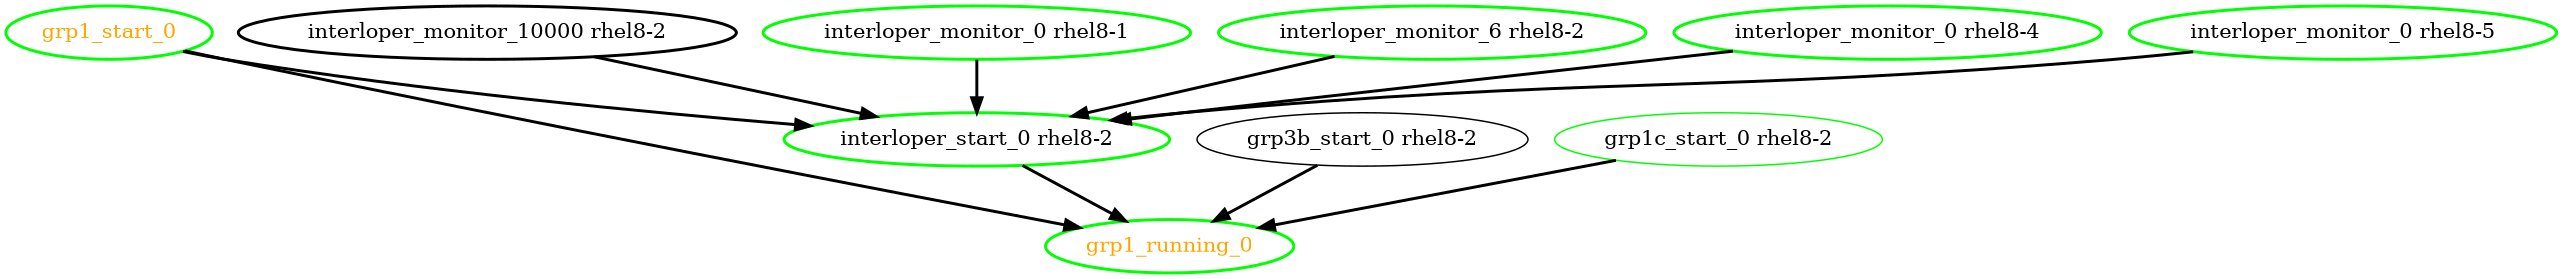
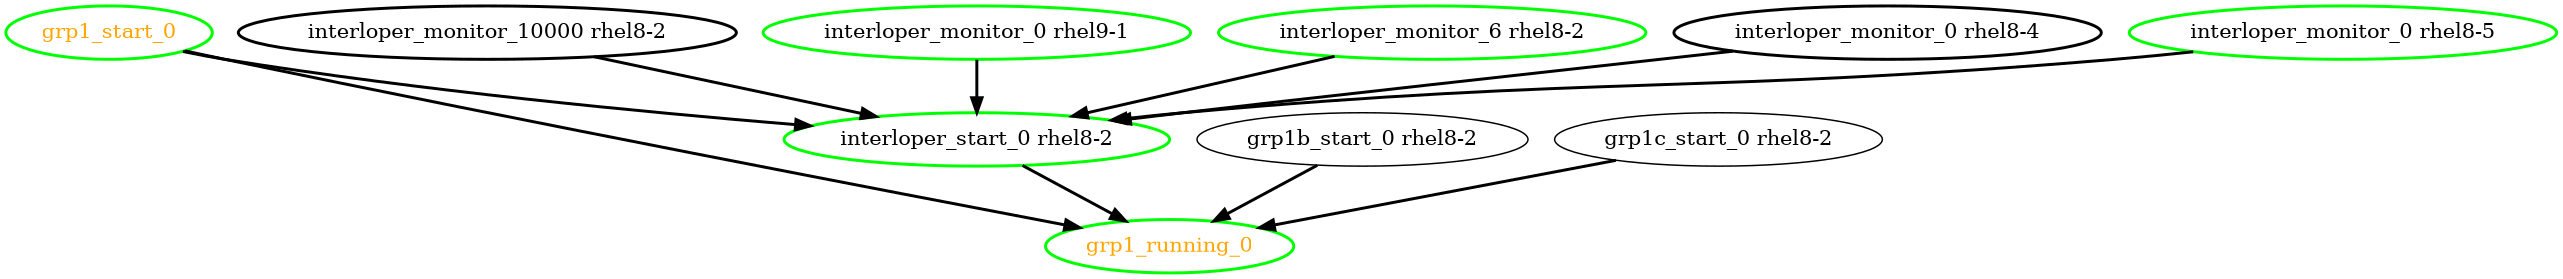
node "interloper_monitor_0 rhel8-1": label "interloper_monitor_0 rhel8-1" -> "interloper_monitor_0 rhel9-1"
node "interloper_monitor_0 rhel8-4": color green -> black
node "grp3b_start_0 rhel8-2": label "grp3b_start_0 rhel8-2" -> "grp1b_start_0 rhel8-2"
node "grp1c_start_0 rhel8-2": color green -> black
